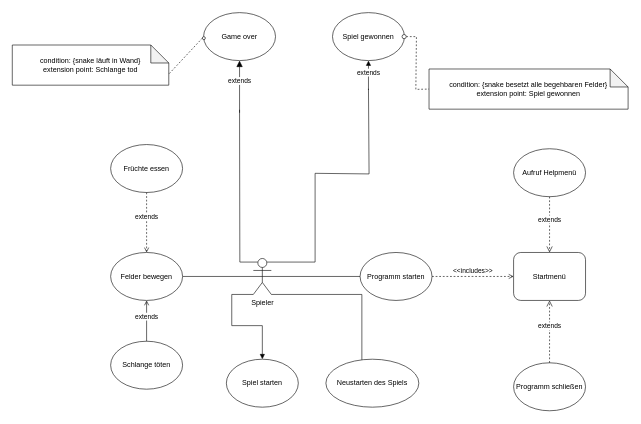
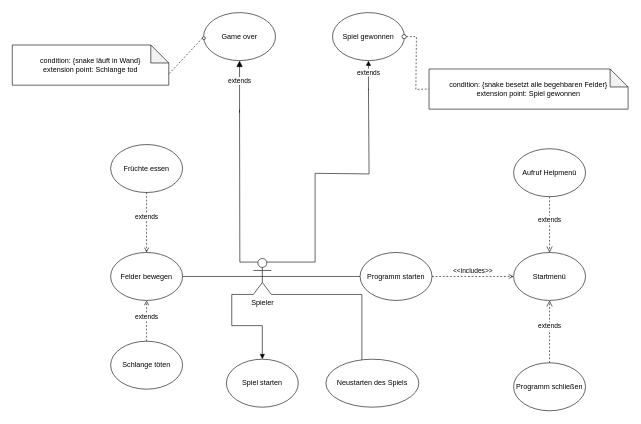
node "Startmenü": shape rounded rectangle -> ellipse
edge "Schlange töten" -> "Felder bewegen": style solid -> dashed
